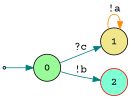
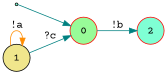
edge "0" -> "1": reversed
node "0": color black -> red
